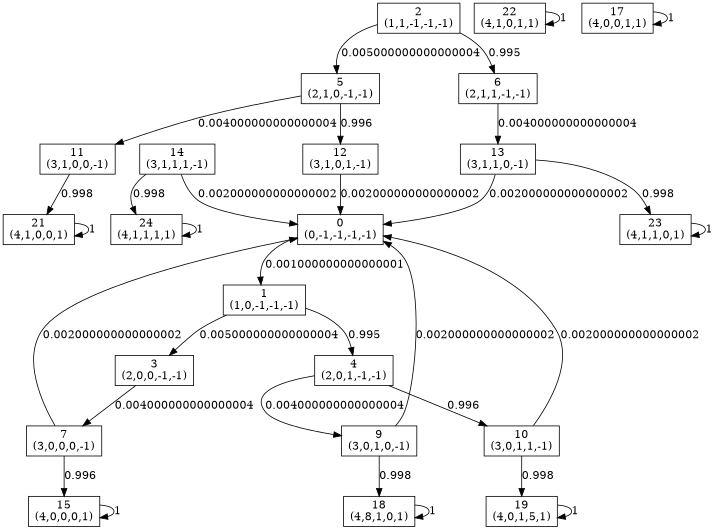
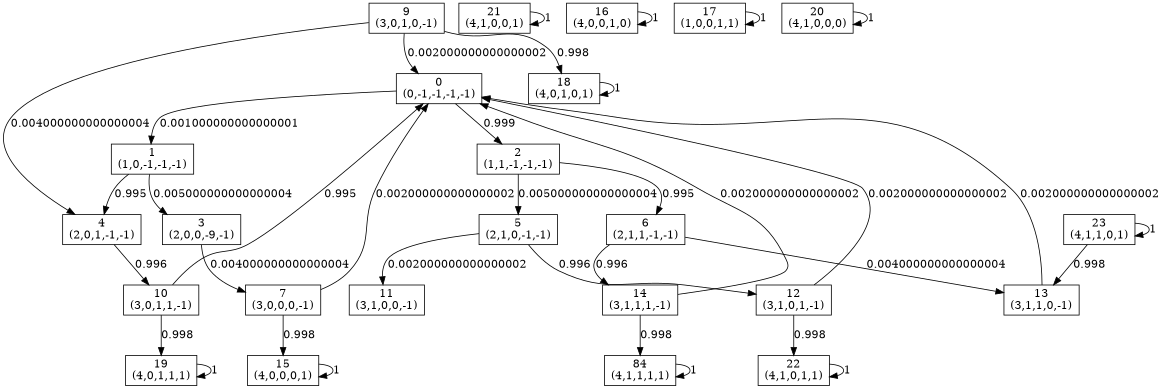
node "16 (4,0,0,1,0)": added
node "17 (4,0,0,1,1)": label "17 (4,0,0,1,1)" -> "17 (1,0,0,1,1)"
node "20 (4,1,0,0,0)": added
edge "0 (0,-1,-1,-1,-1)" -> "2 (1,1,-1,-1,-1)": added, label "0.999"
edge "5 (2,1,0,-1,-1)" -> "11 (3,1,0,0,-1)": label "0.004000000000000004" -> "0.002000000000000002"
edge "13 (3,1,1,0,-1)" -> "23 (4,1,1,0,1)": reversed
edge "11 (3,1,0,0,-1)" -> "21 (4,1,0,0,1)": removed, label "0.998"
node "24 (4,1,1,1,1)": label "24 (4,1,1,1,1)" -> "84 (4,1,1,1,1)"
edge "6 (2,1,1,-1,-1)" -> "14 (3,1,1,1,-1)": added, label "0.996"
edge "12 (3,1,0,1,-1)" -> "22 (4,1,0,1,1)": added, label "0.998"
edge "10 (3,0,1,1,-1)" -> "0 (0,-1,-1,-1,-1)": label "0.002000000000000002" -> "0.995"
node "3 (2,0,0,-1,-1)": label "3 (2,0,0,-1,-1)" -> "3 (2,0,0,-9,-1)"
edge "4 (2,0,1,-1,-1)" -> "9 (3,0,1,0,-1)": reversed
edge "7 (3,0,0,0,-1)" -> "15 (4,0,0,0,1)": label "0.996" -> "0.998"
node "18 (4,8,1,0,1)": label "18 (4,8,1,0,1)" -> "18 (4,0,1,0,1)"
node "19 (4,0,1,5,1)": label "19 (4,0,1,5,1)" -> "19 (4,0,1,1,1)"
